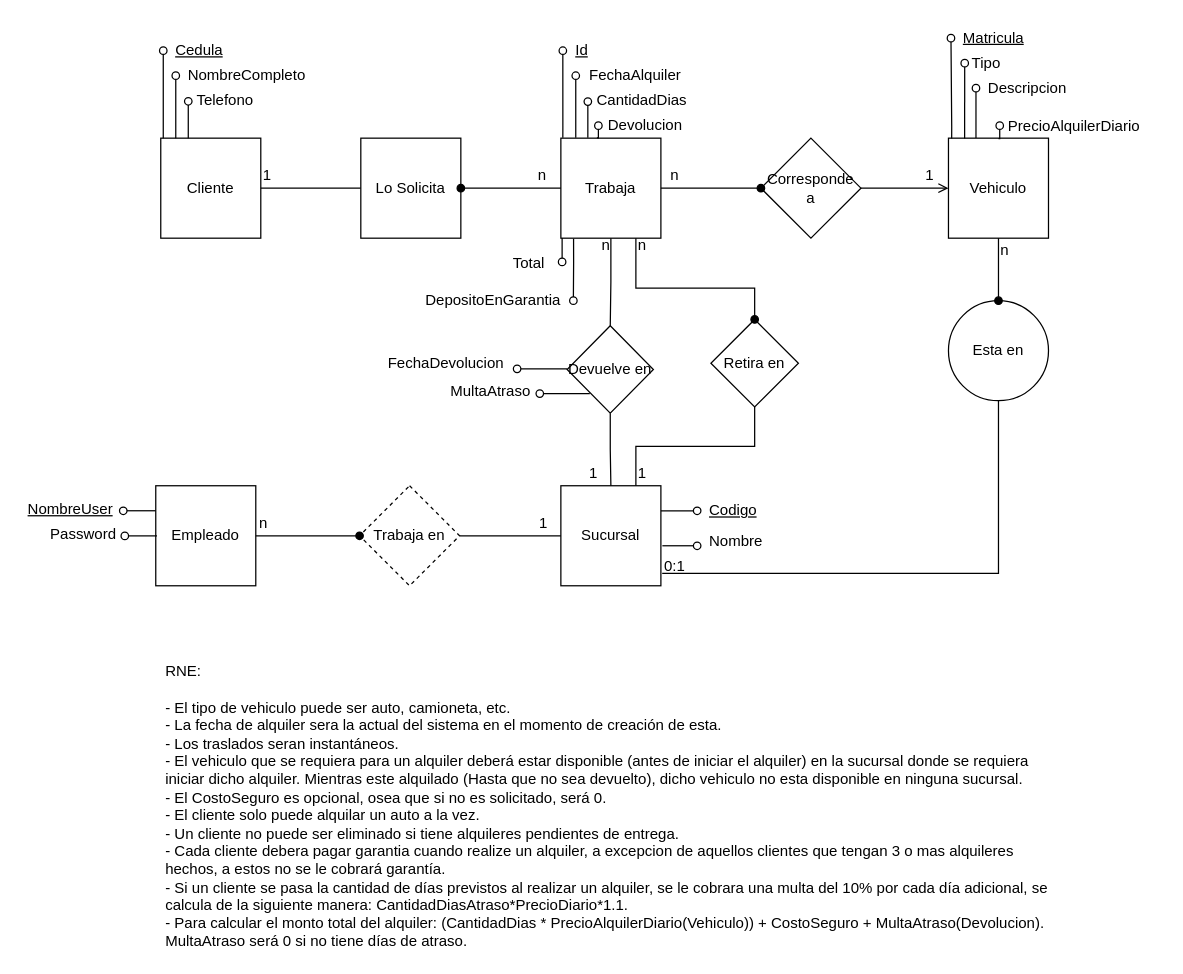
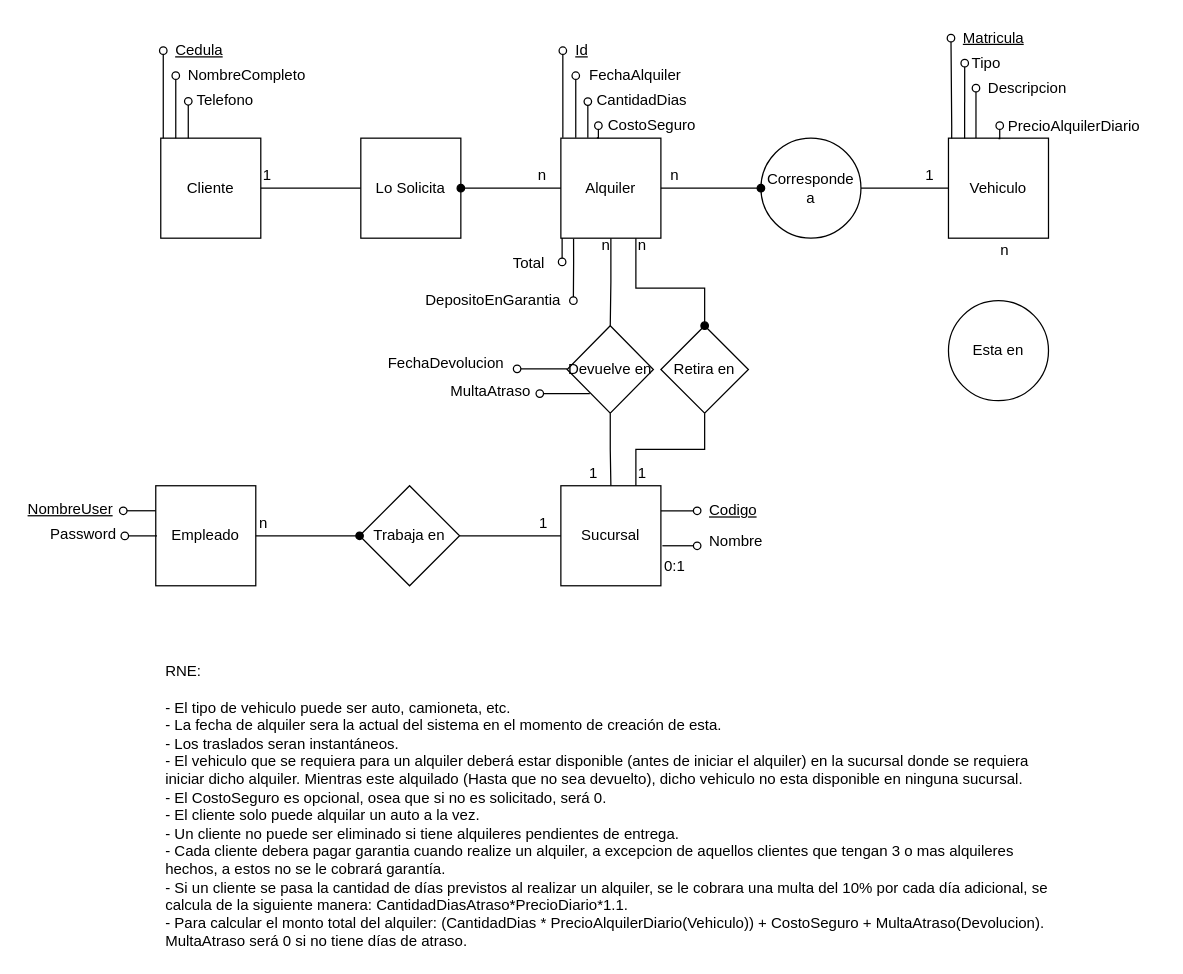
node "Devolucion": label "Devolucion" -> "CostoSeguro"
node "Trabaja": label "Trabaja" -> "Alquiler"
node "Corresponde a": shape diamond -> ellipse
edge "Corresponde a" -> "Vehiculo": arrowhead open -> none
edge "Vehiculo" -> "Esta en": removed
node "Retira en": moved (754, 363) -> (704, 369)
node "Trabaja en": style dashed -> solid
edge "Esta en" -- "Sucursal": removed
